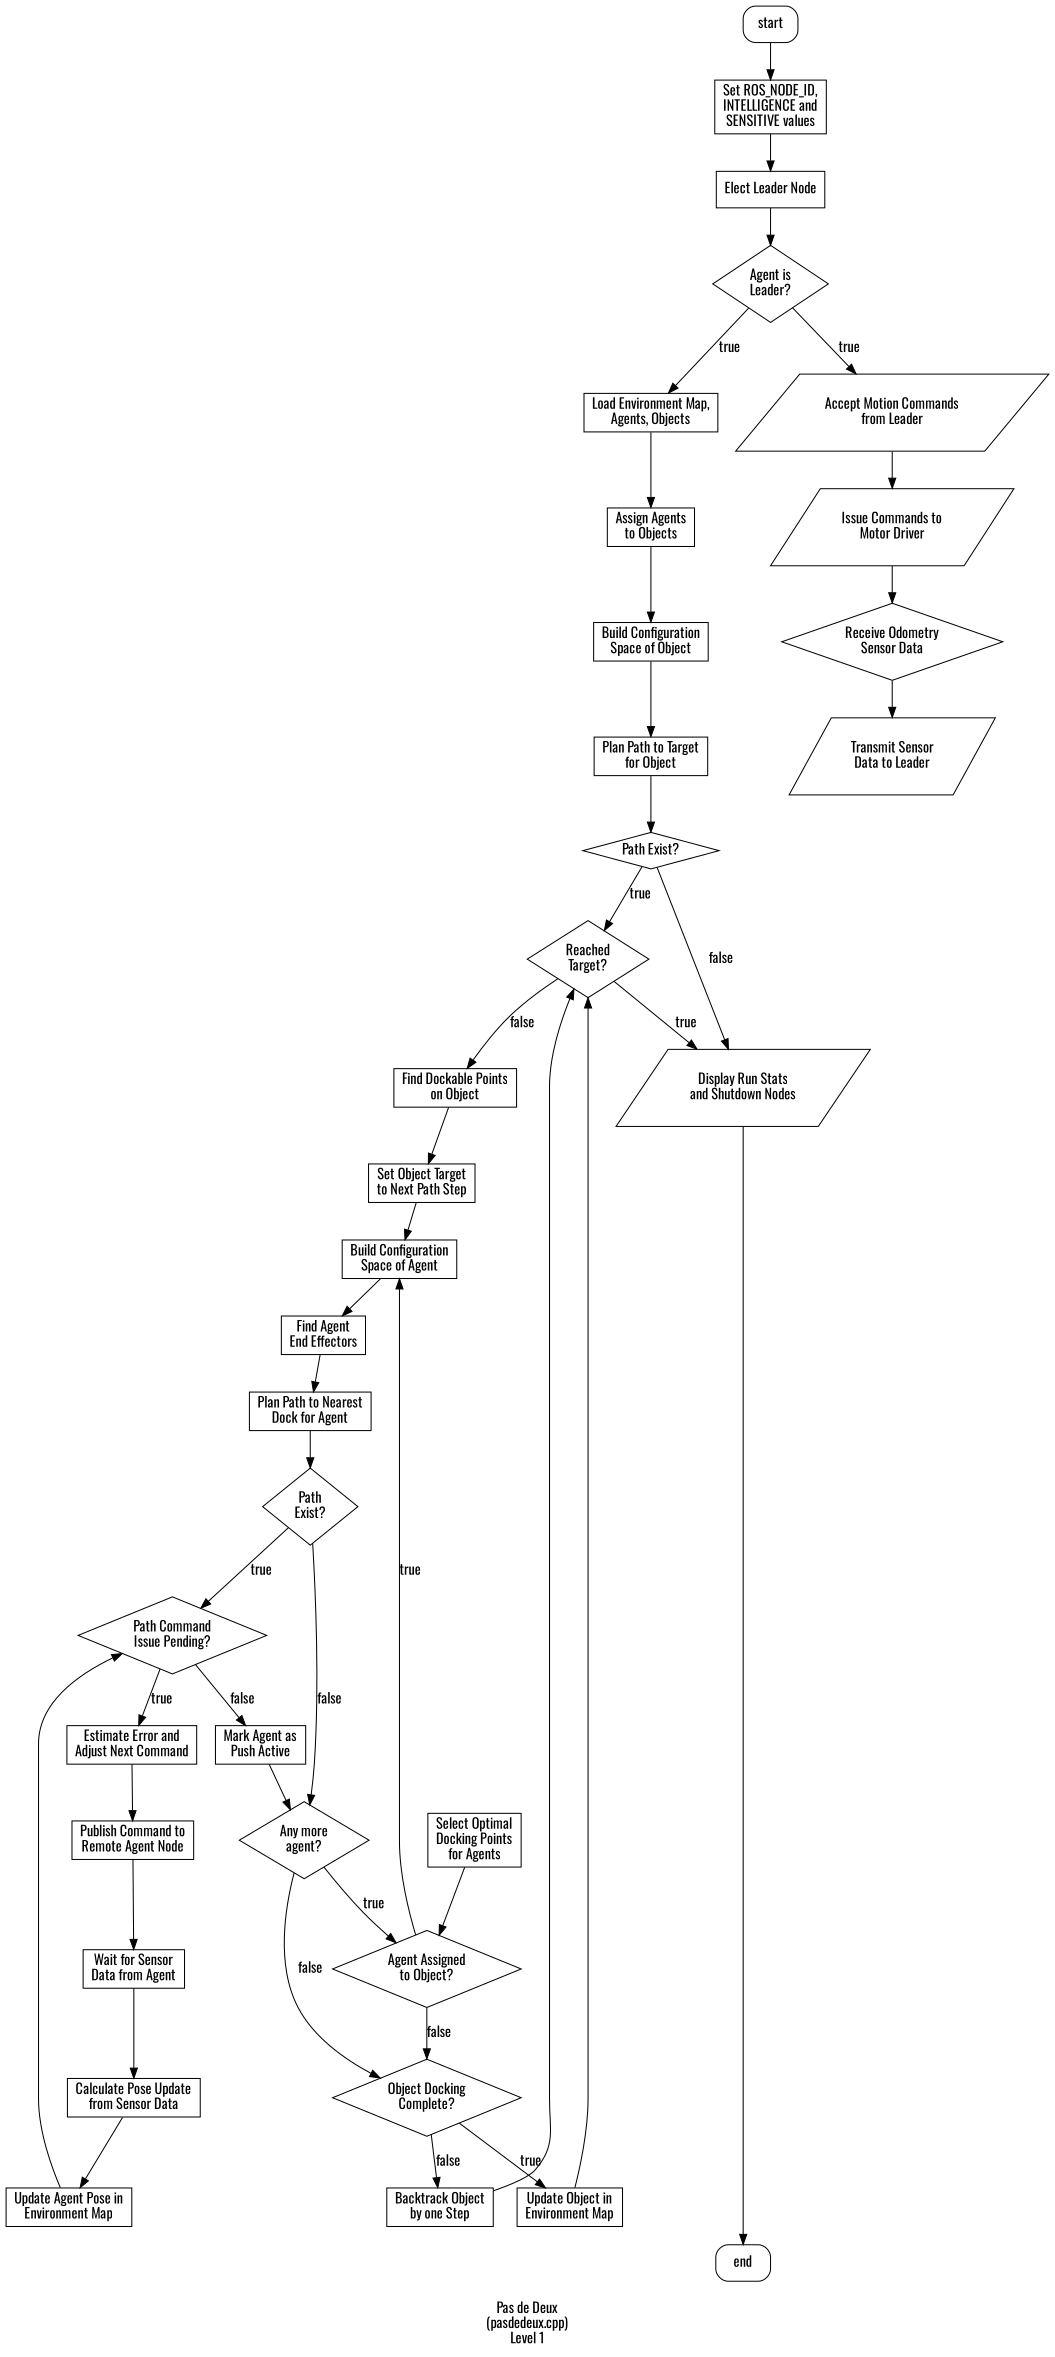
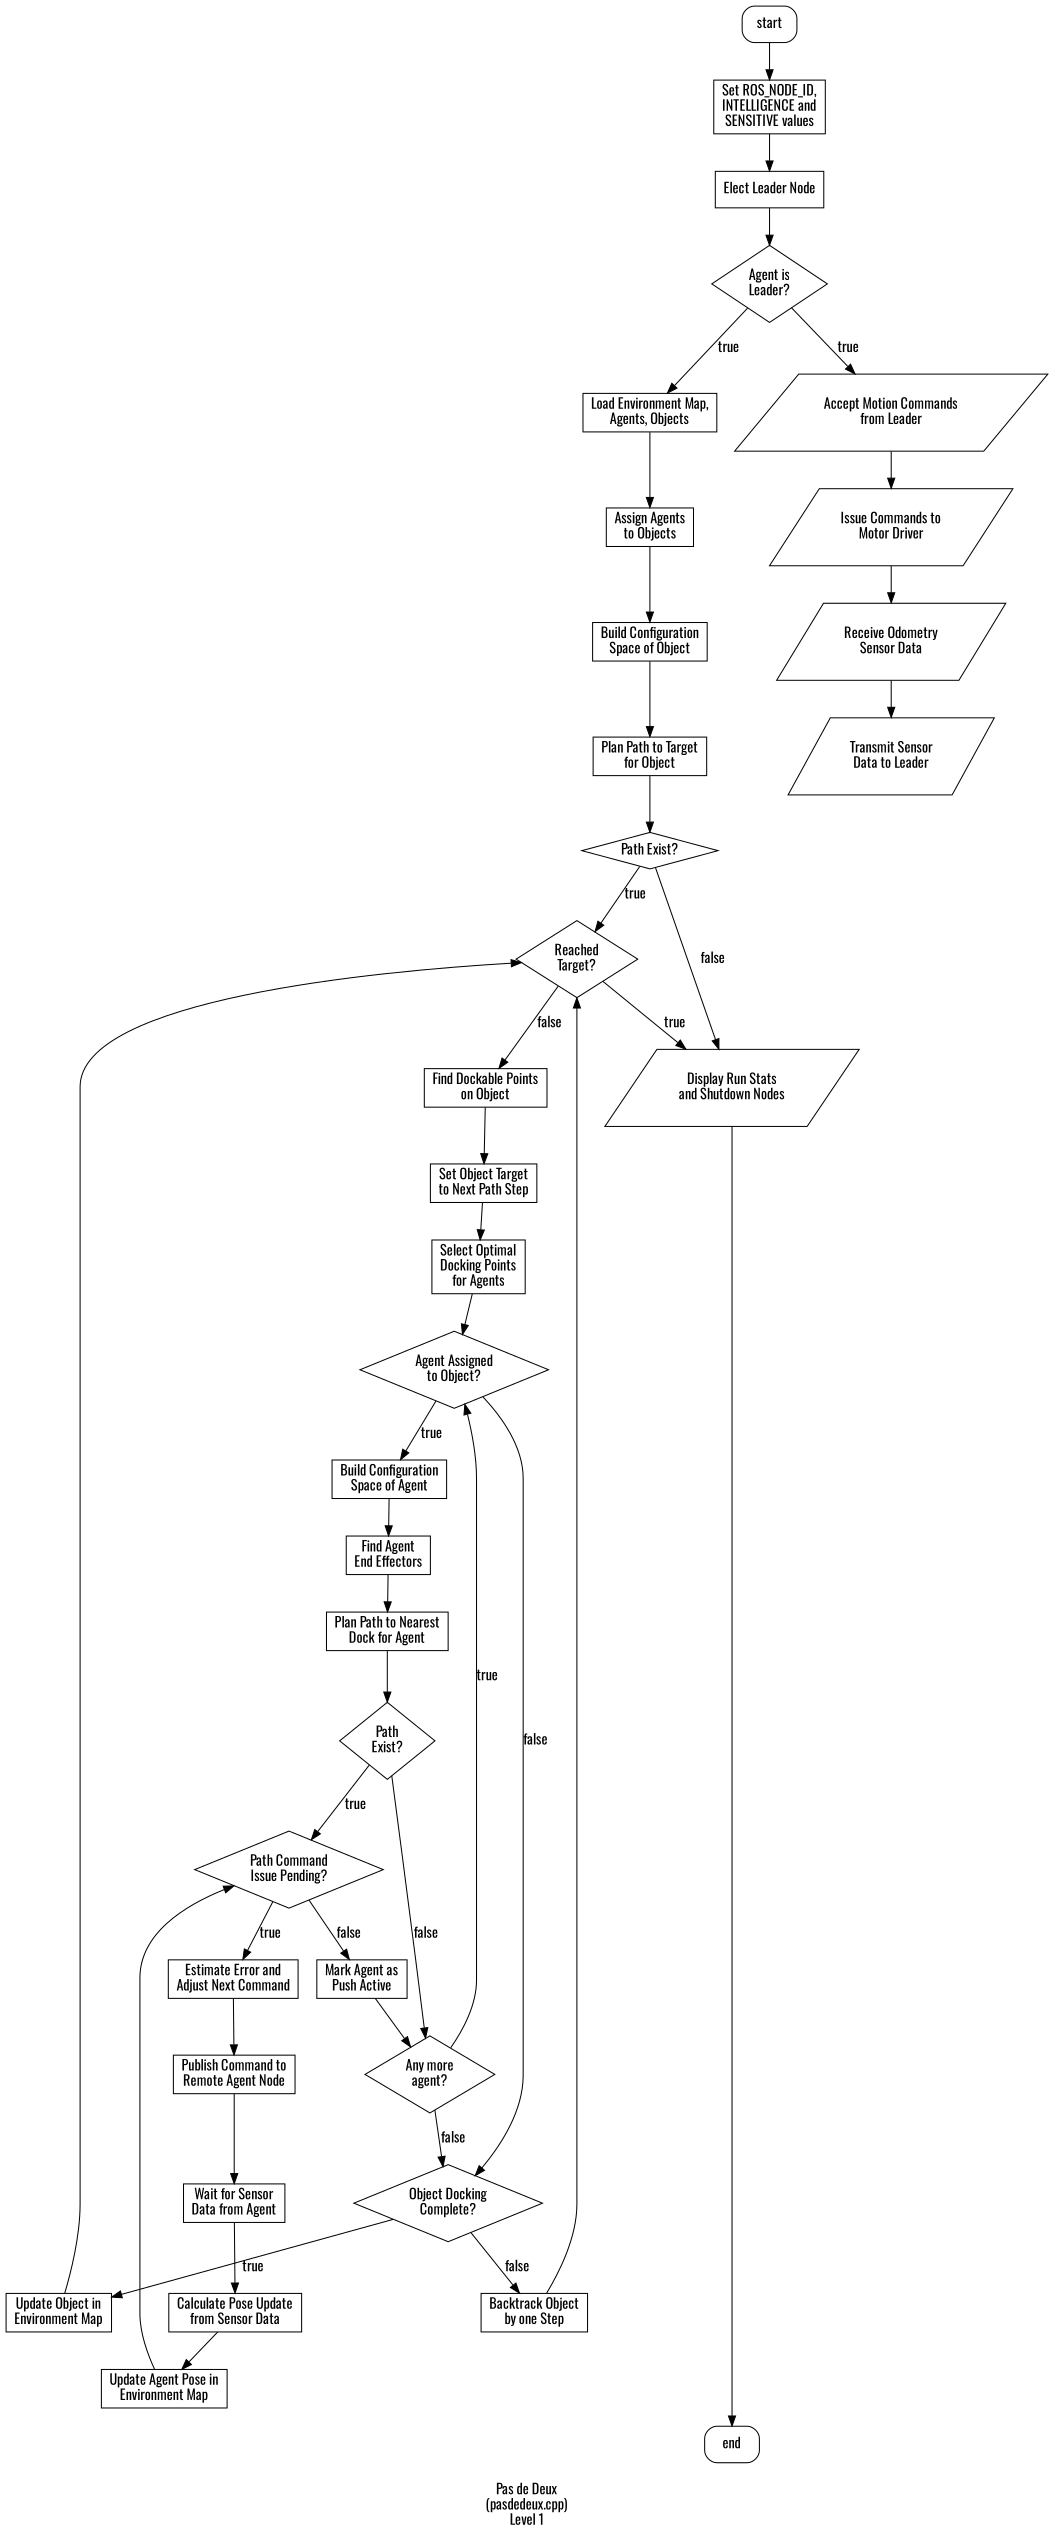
node "Receive Odometry Sensor Data": shape diamond -> parallelogram
edge "Set Object Target to Next Path Step" -> "Build Configuration Space of Agent": now "Set Object Target to Next Path Step" -> "Select Optimal Docking Points for Agents"
